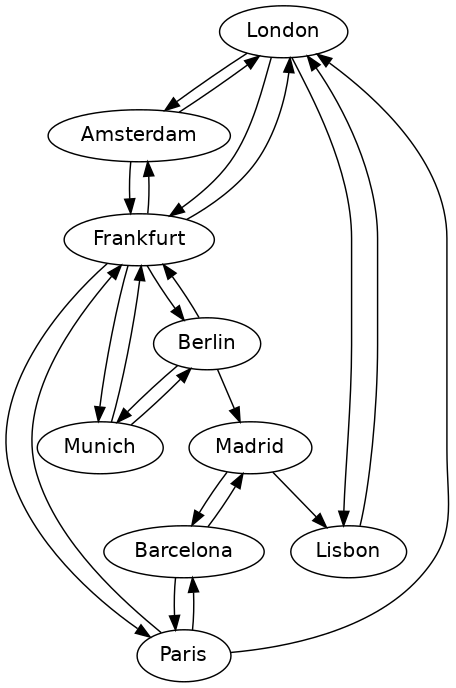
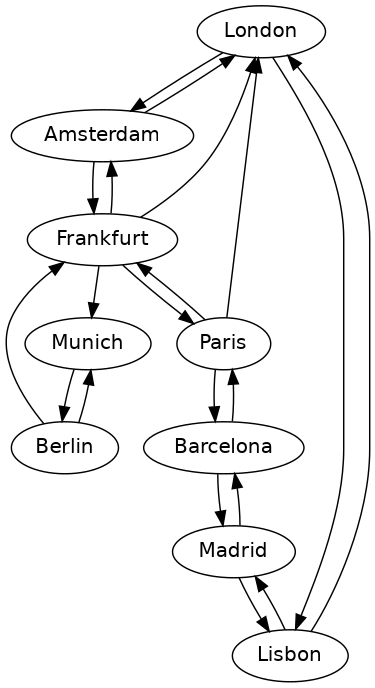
edge "London" -> "Frankfurt": removed
edge "Frankfurt" -> "Berlin": removed
edge "Munich" -> "Frankfurt": removed
edge "Berlin" -> "Madrid": now "Lisbon" -> "Madrid"
